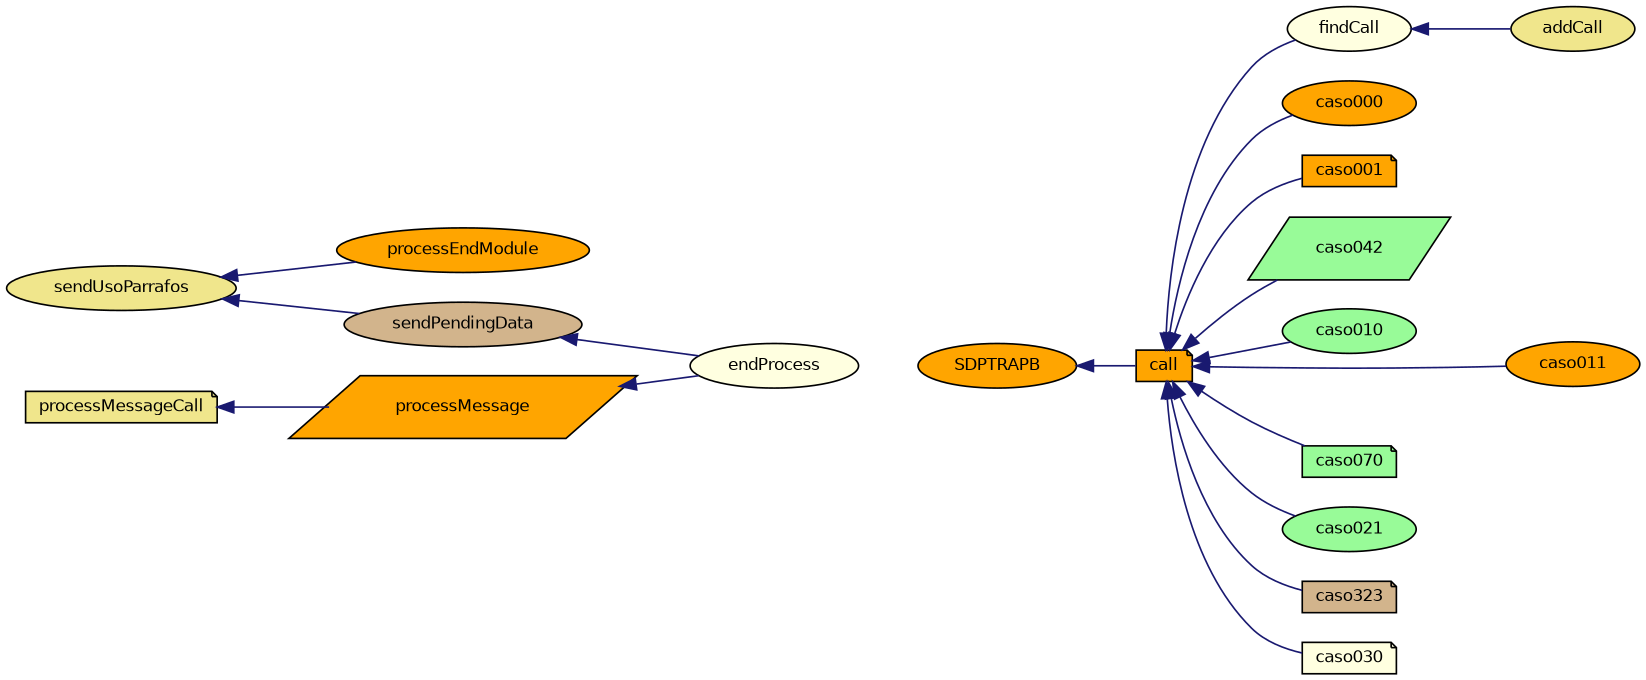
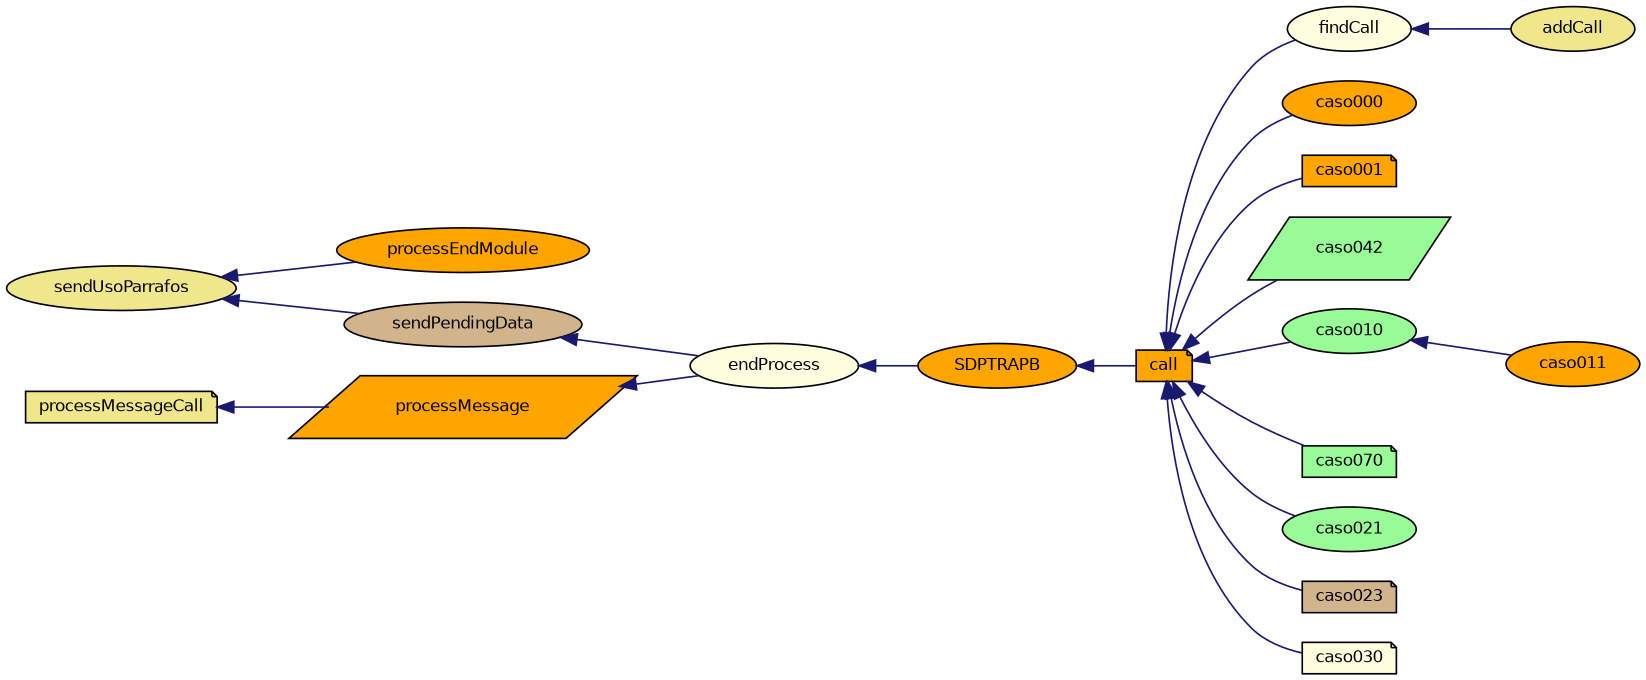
edge "SDPTRAPB" -> "endProcess": added
edge "caso011" -> "call": now "caso011" -> "caso010"
node "caso323": label "caso323" -> "caso023"
